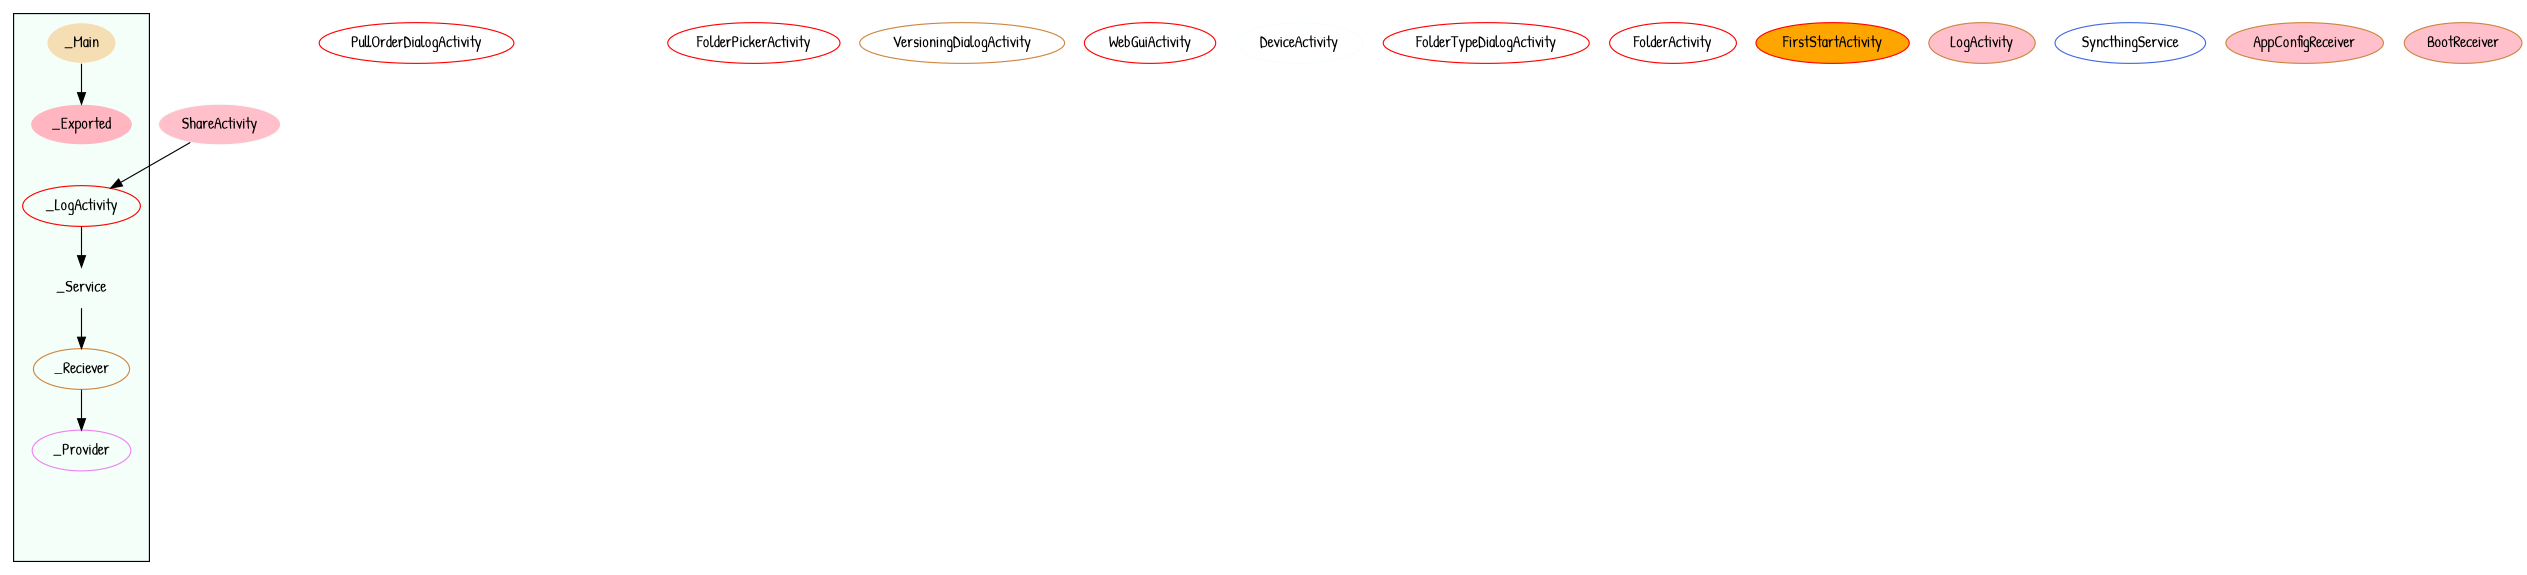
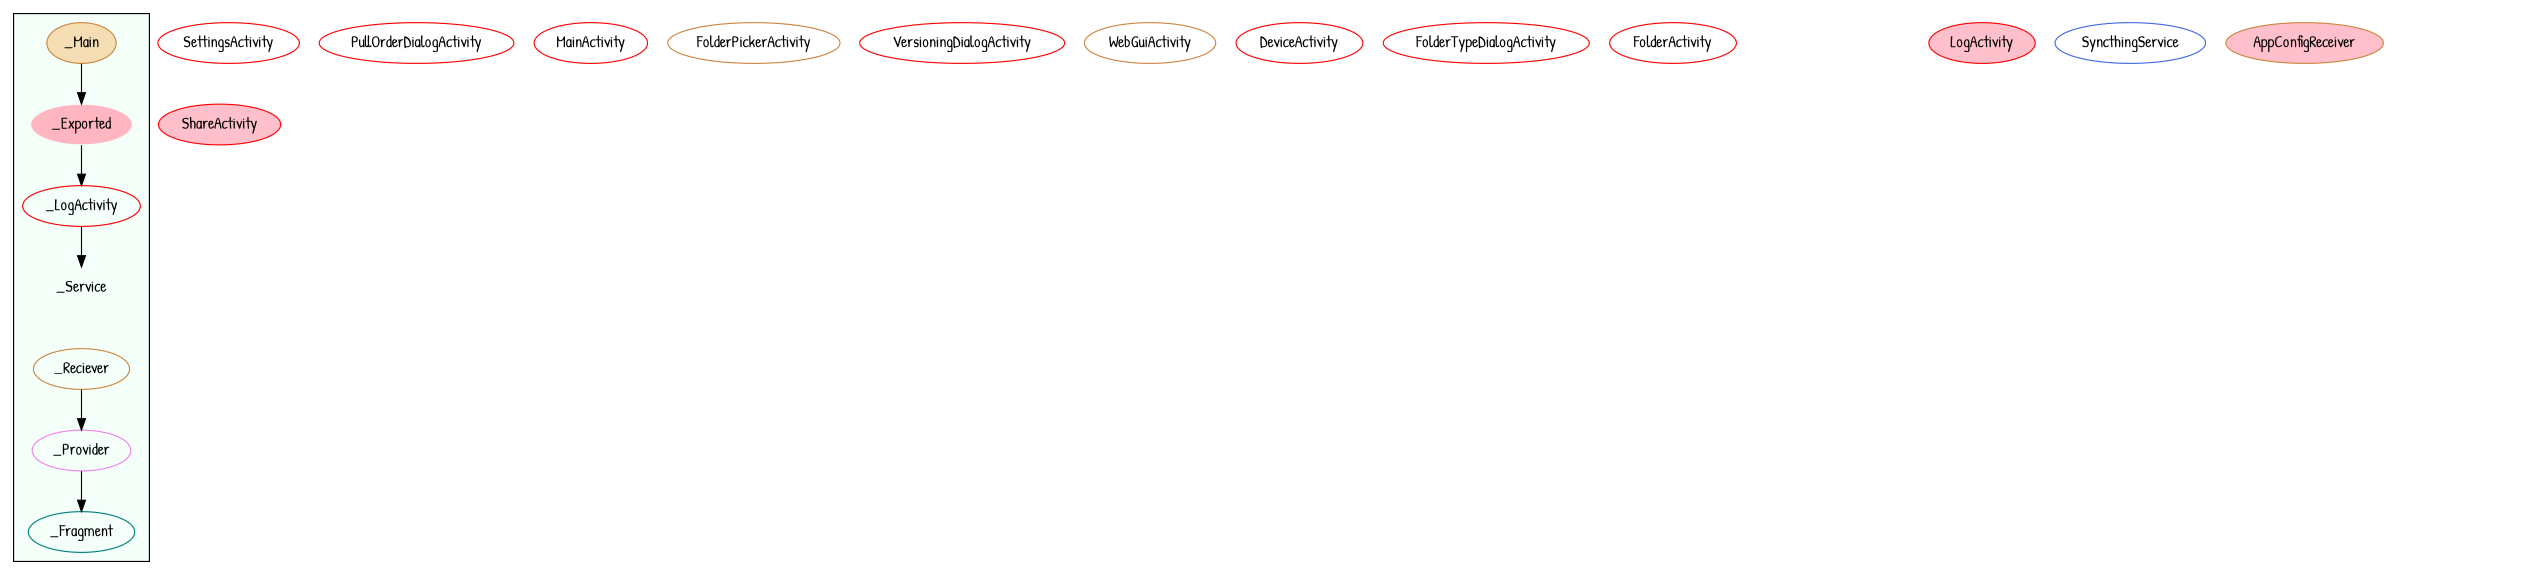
node "_Main": color mintcream -> peru
node "SettingsActivity": added
node "MainActivity": added
node "FolderPickerActivity": color red -> peru
node "VersioningDialogActivity": color peru -> red
node "WebGuiActivity": color red -> peru
node "DeviceActivity": color mintcream -> red
node "FirstStartActivity": removed
node "LogActivity": color peru -> red
node "BootReceiver": removed
node "ShareActivity": color mintcream -> red
edge "ShareActivity" -> "_LogActivity": now "_Exported" -> "_LogActivity"
edge "_Service" -> "_Reciever": removed
node "_Fragment": added
